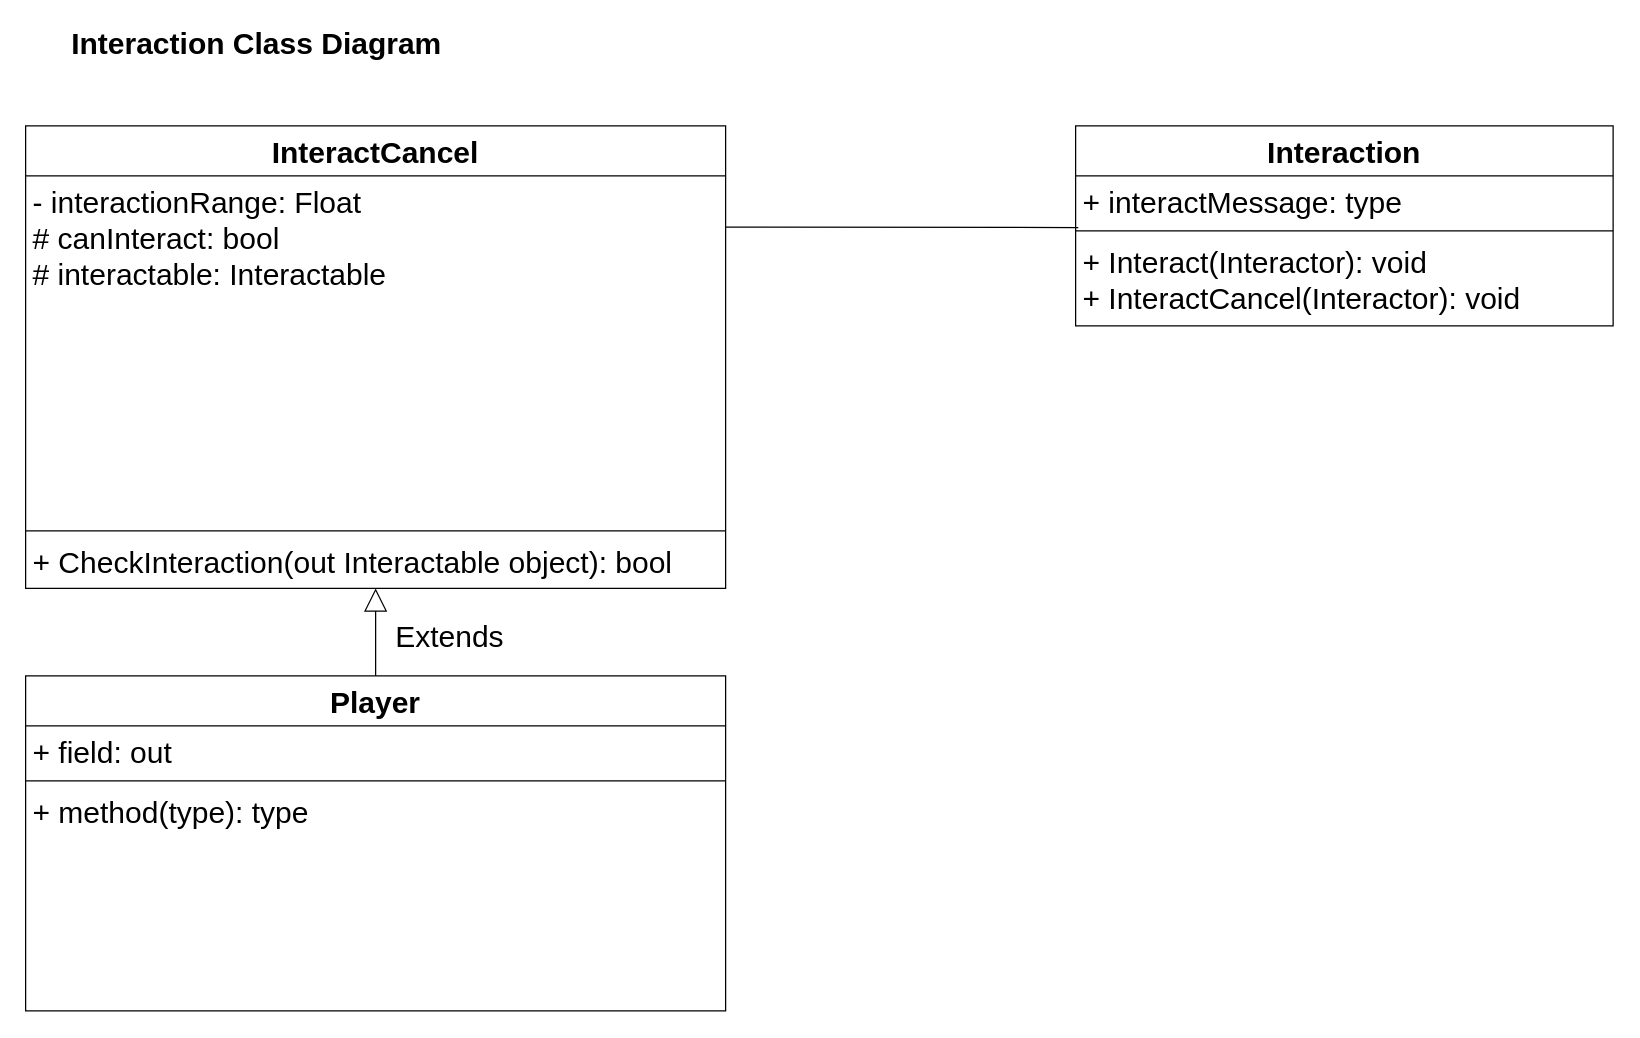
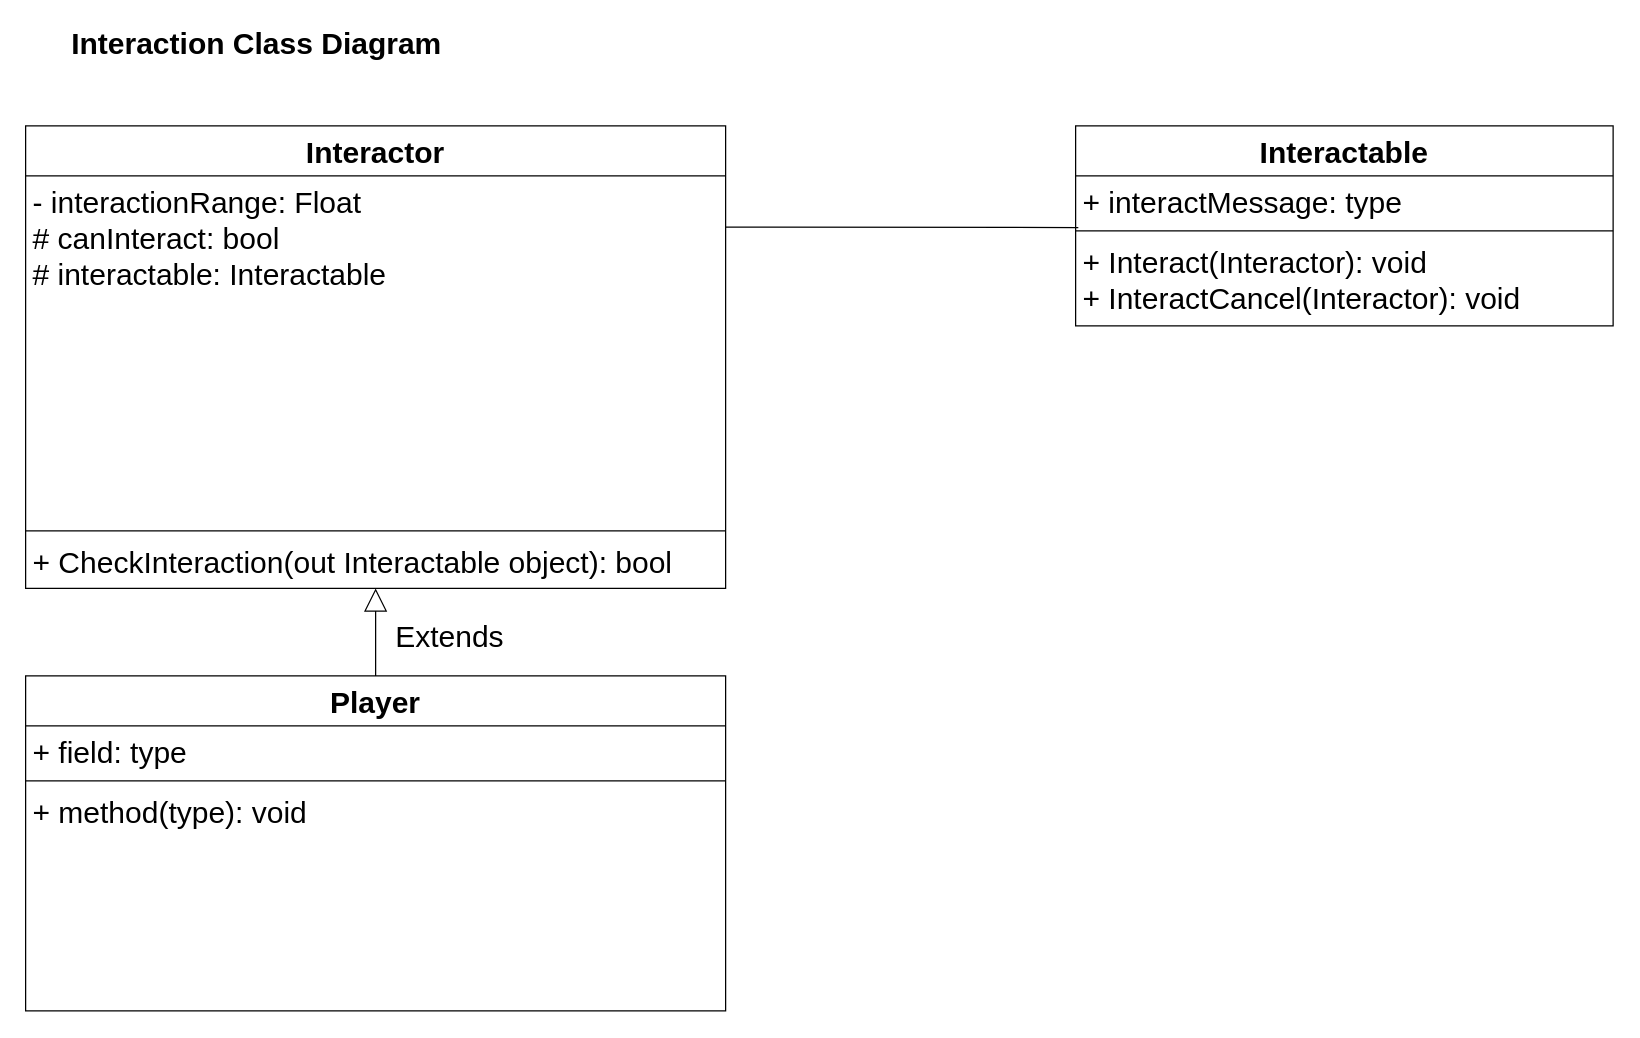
node "InteractCancel": label "InteractCancel" -> "Interactor"
node "Interaction": label "Interaction" -> "Interactable"
node "+ field: out": label "+ field: out" -> "+ field: type"
node "+ method(type): type": label "+ method(type): type" -> "+ method(type): void"
